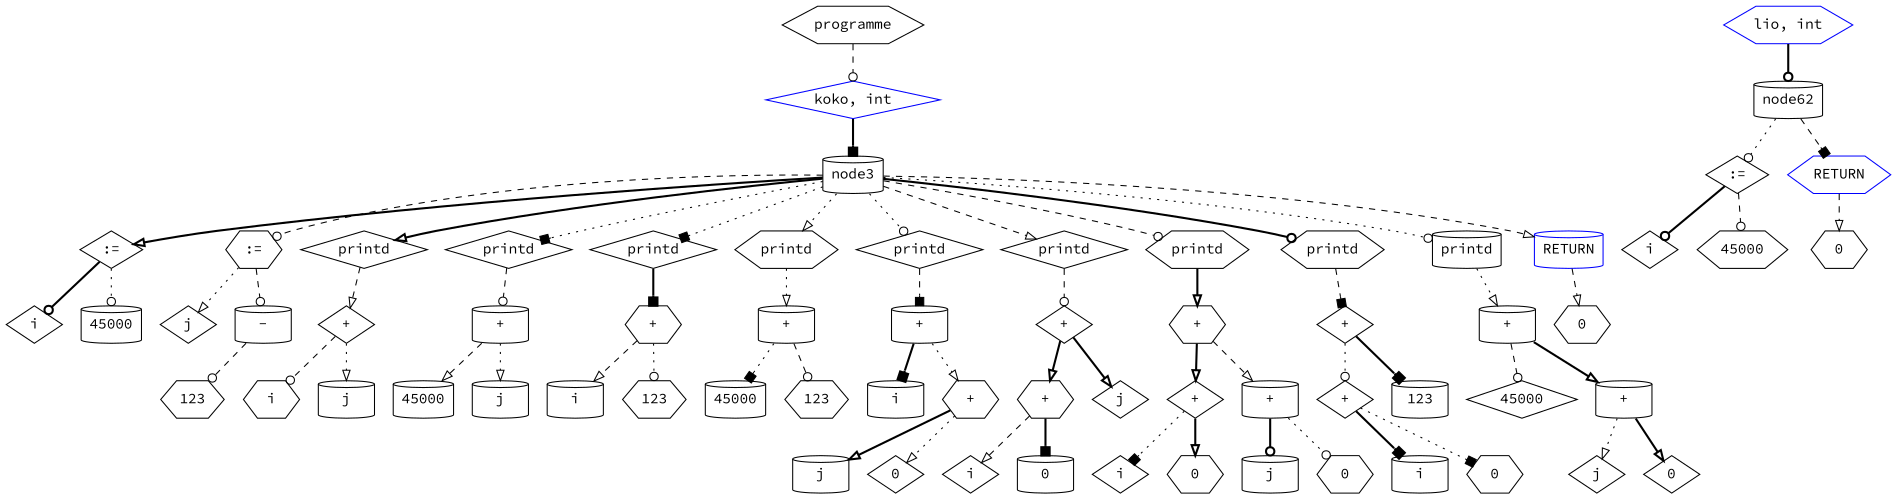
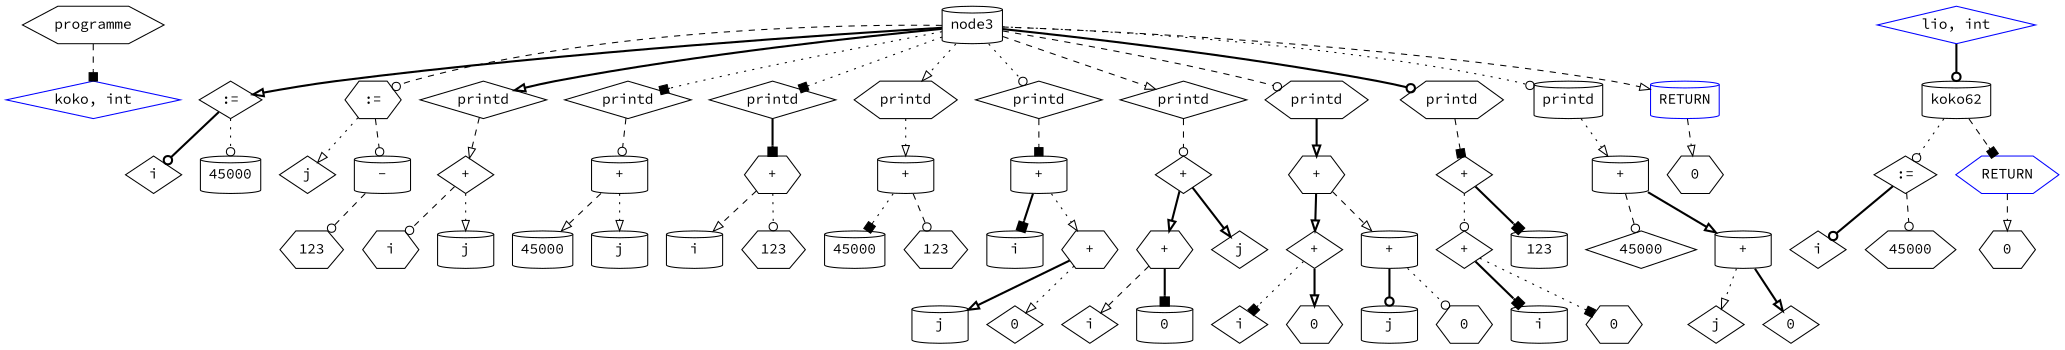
node "lio, int": shape hexagon -> diamond
edge "programme" -> "koko, int": arrowhead odot -> box
node "node62": label "node62" -> "koko62"
edge "koko, int" -> "node3": removed
